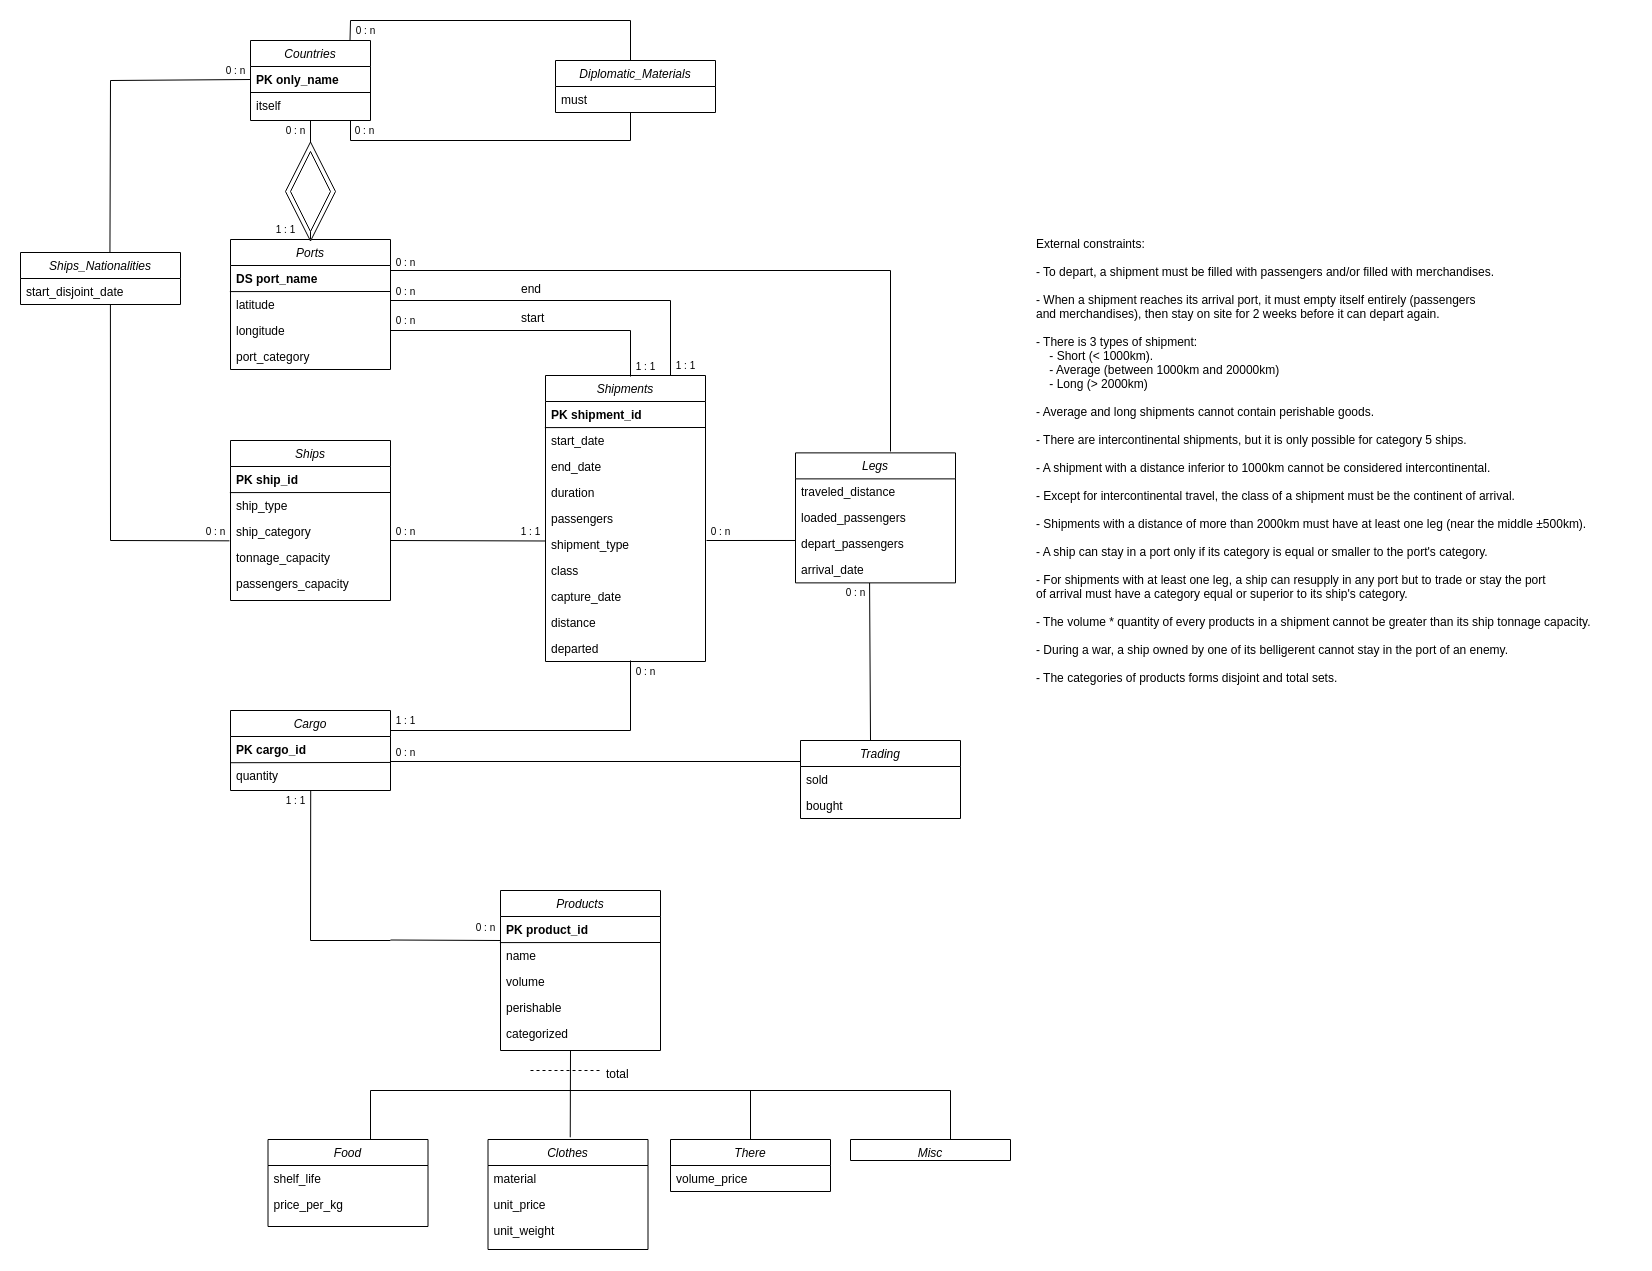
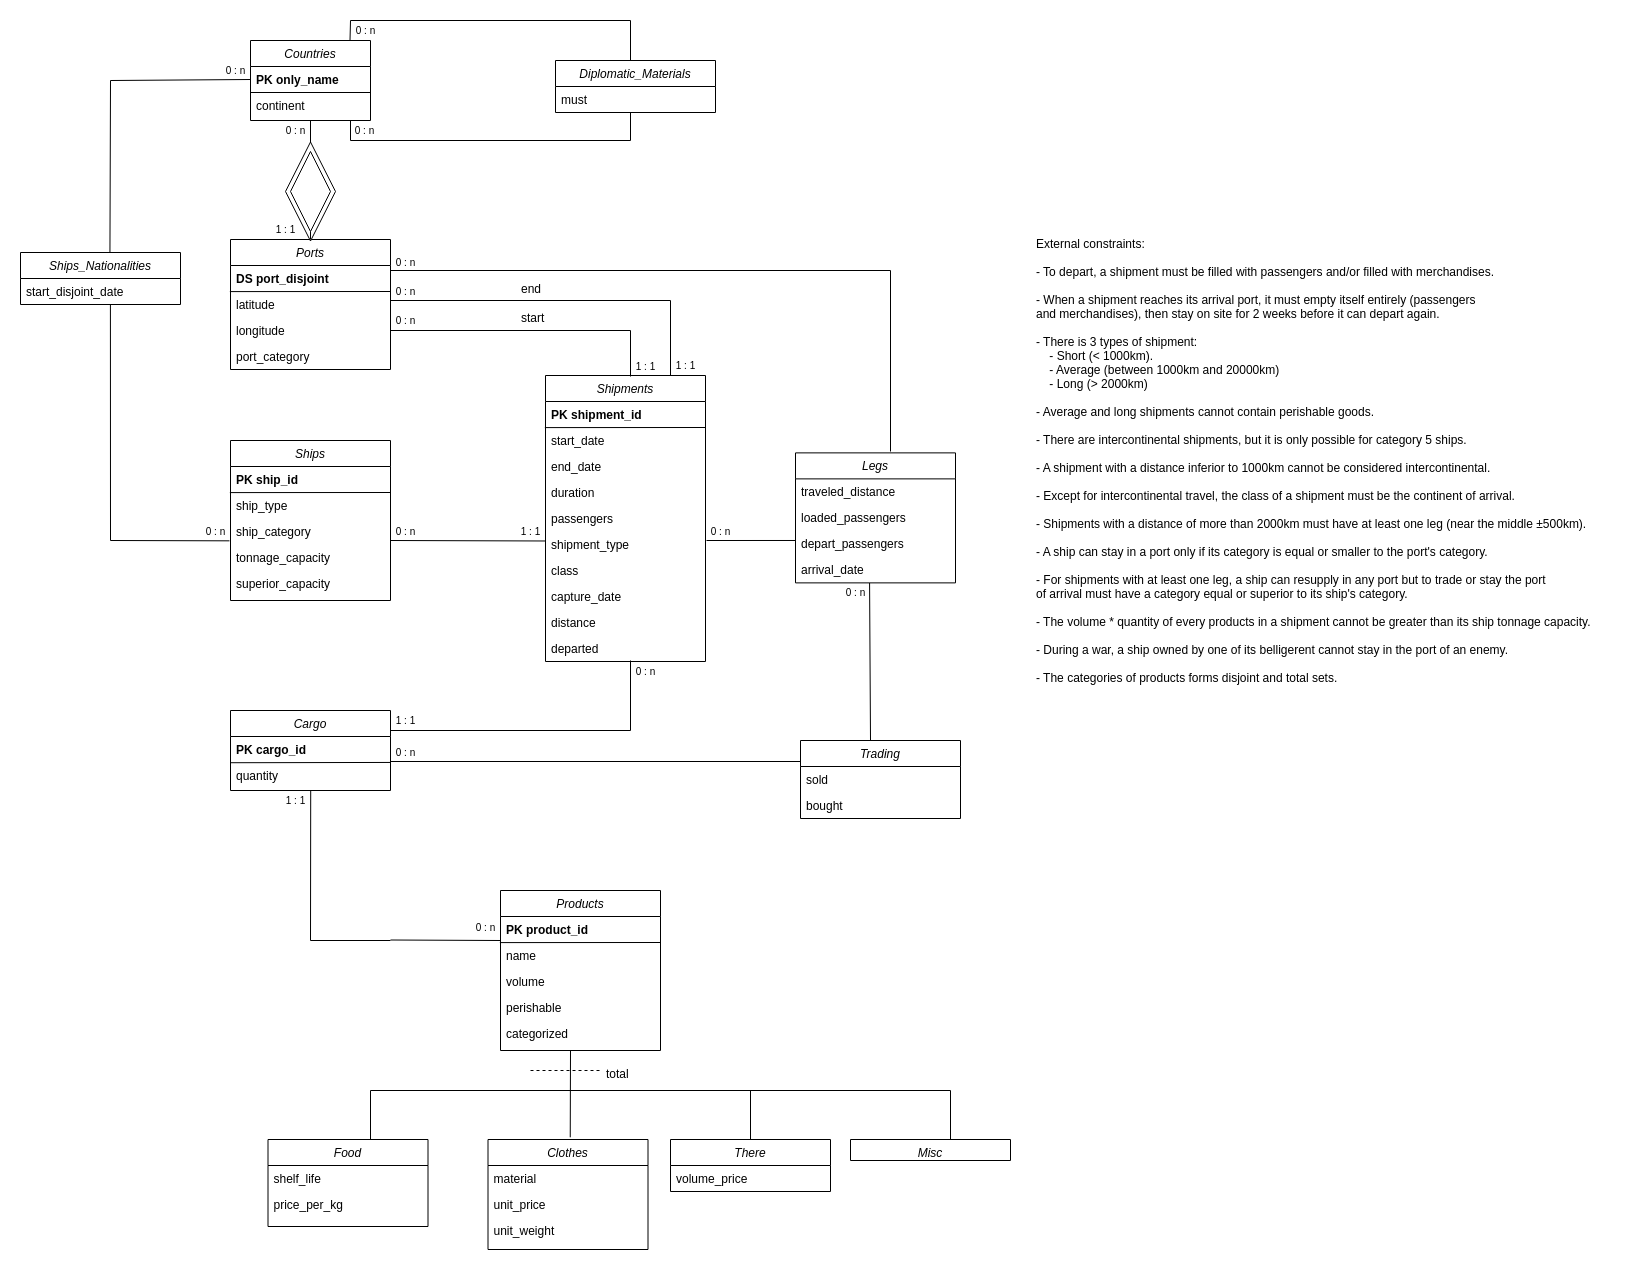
node "itself": label "itself" -> "continent"
node "DS port_name": label "DS port_name" -> "DS port_disjoint"
node "passengers_capacity": label "passengers_capacity" -> "superior_capacity"
